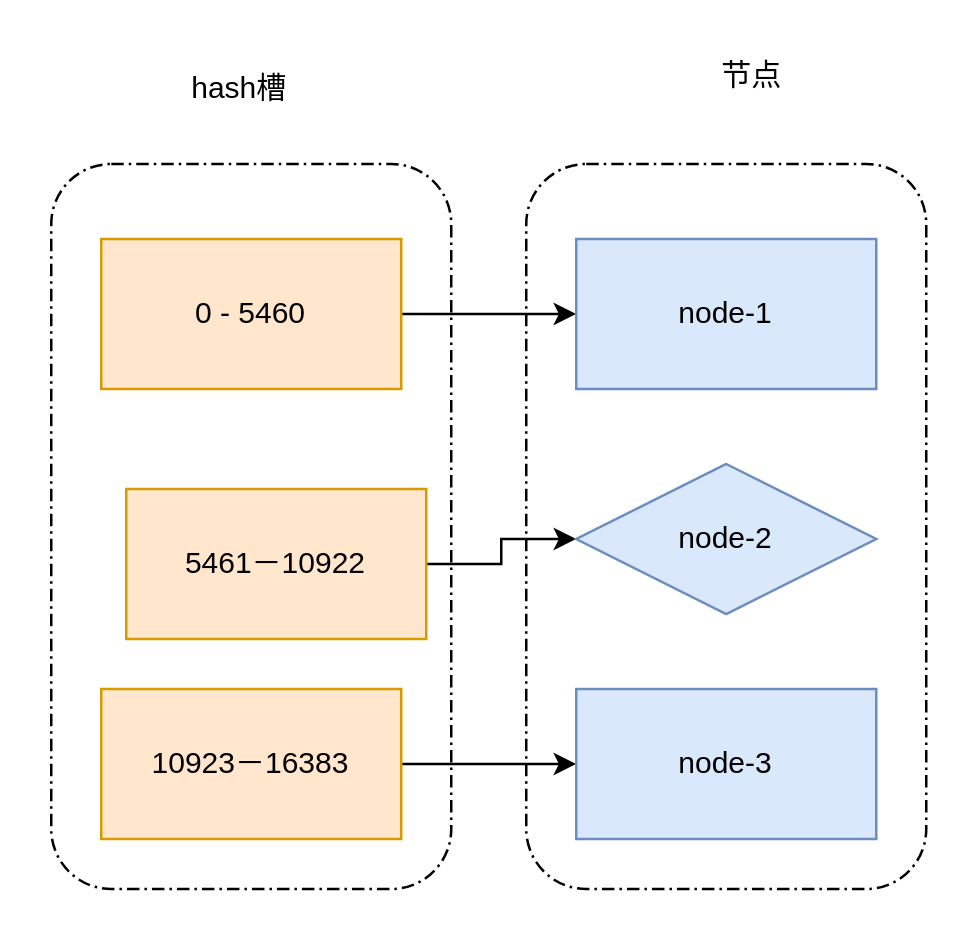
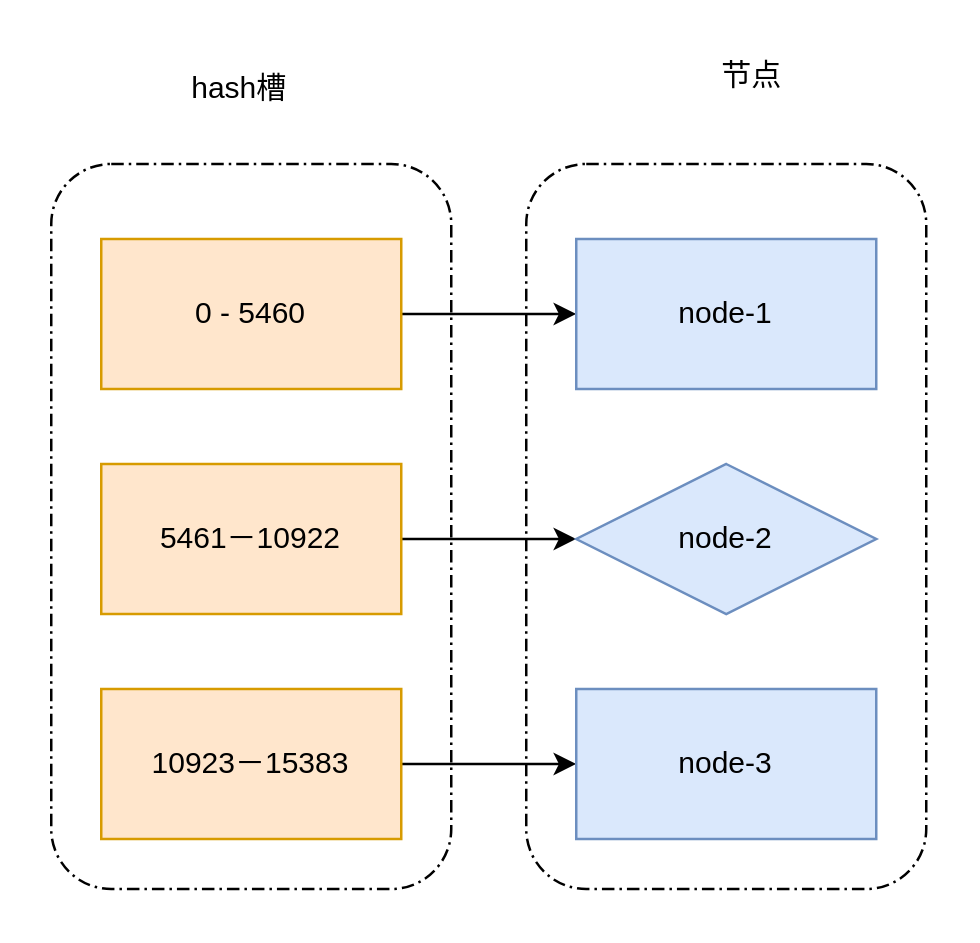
node "5461－10922": moved (276, 564) -> (251, 539)
node "10923－16383": label "10923－16383" -> "10923－15383"
